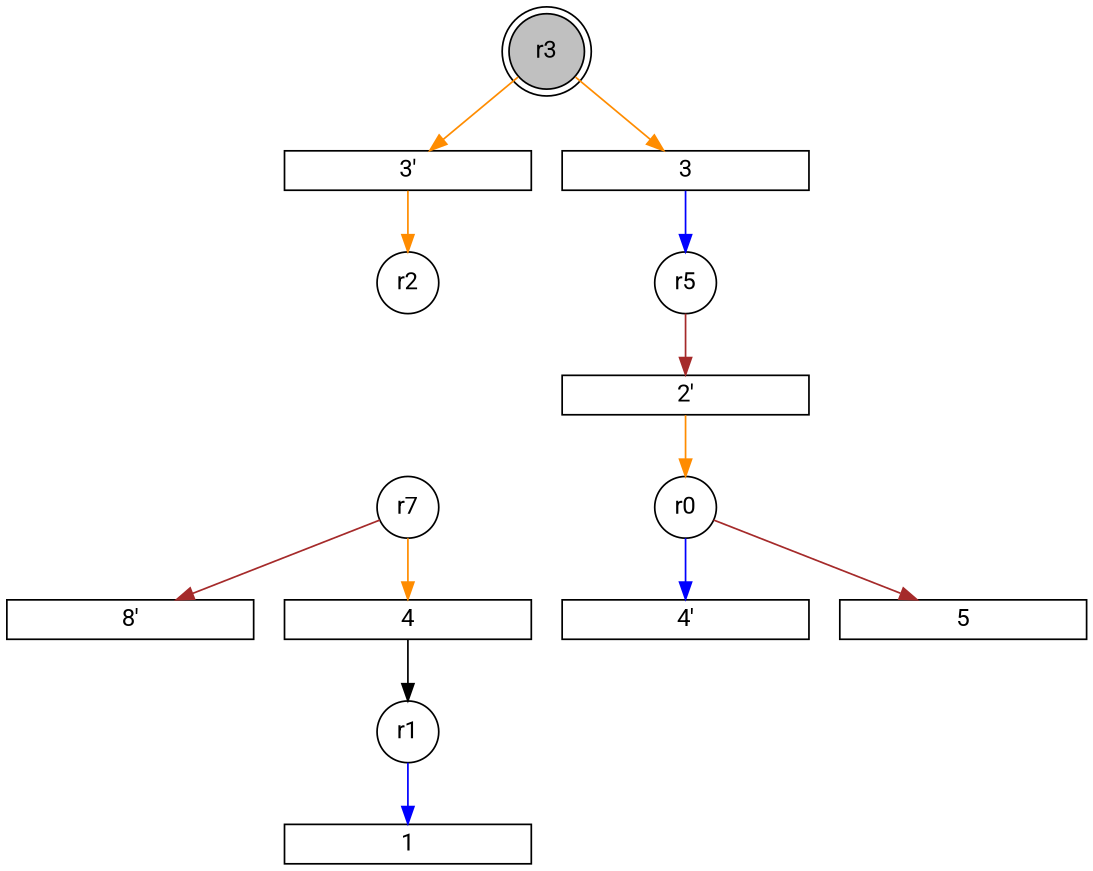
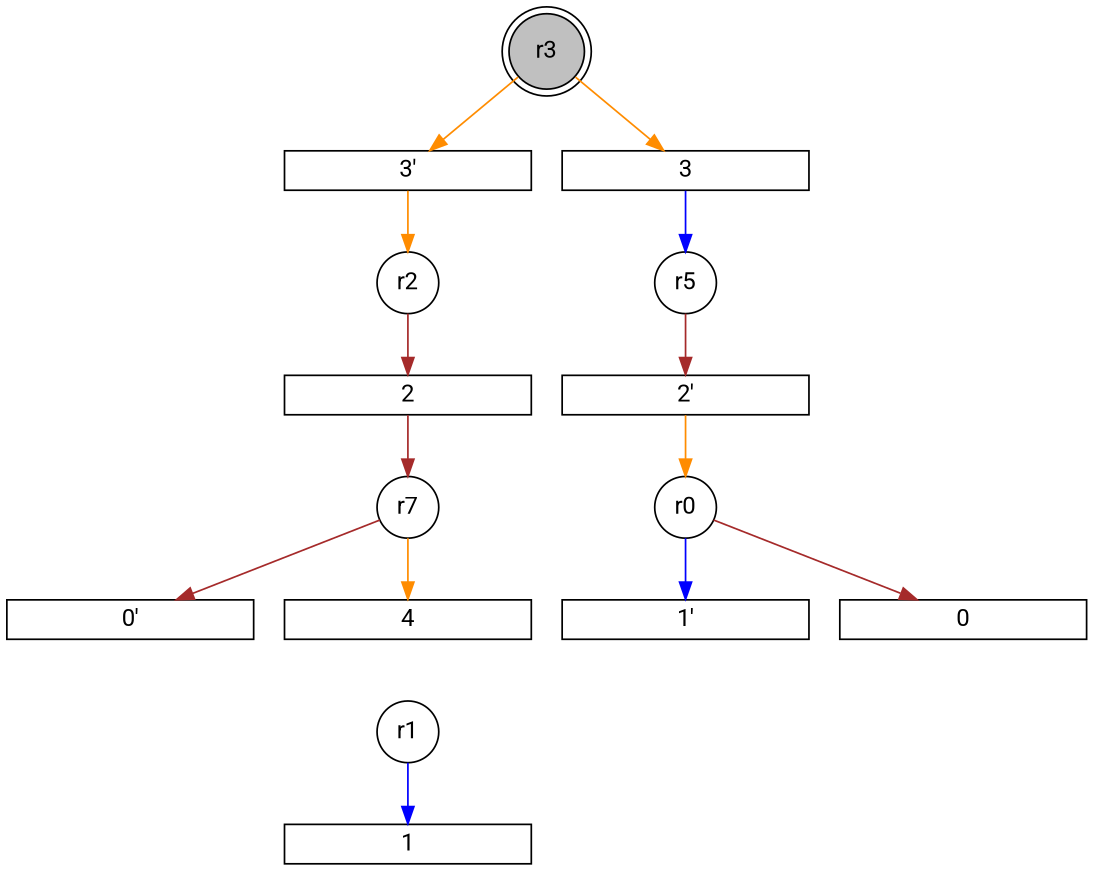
node "2": added
node "8'": label "8'" -> "0'"
node "4'": label "4'" -> "1'"
node "5": label "5" -> "0"
edge "4" -> "r1": removed
